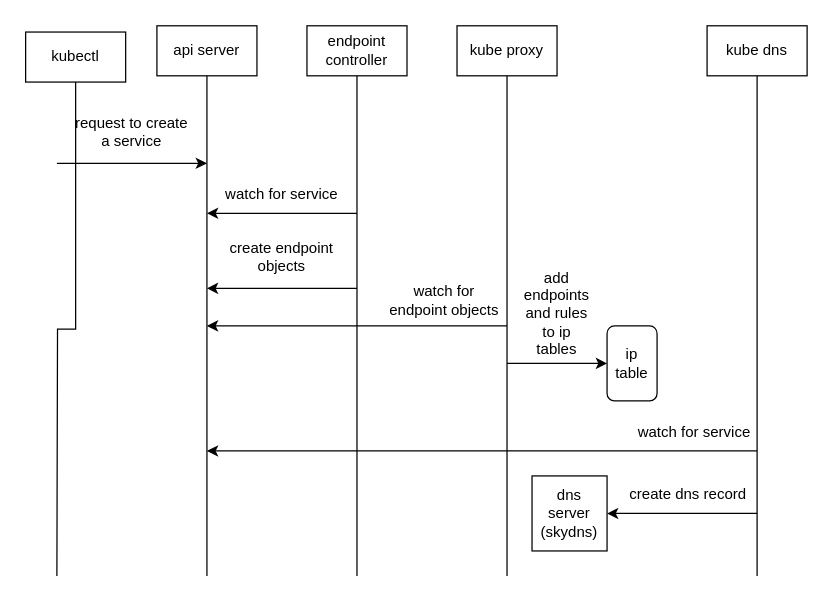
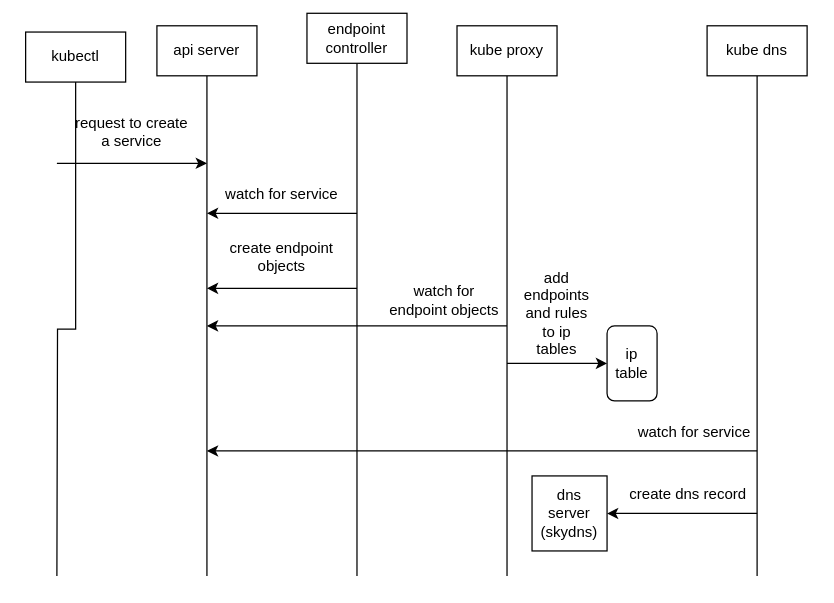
node "endpoint controller": moved (357, 51) -> (357, 38)
